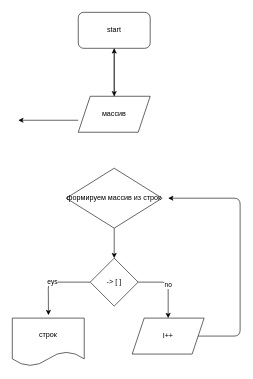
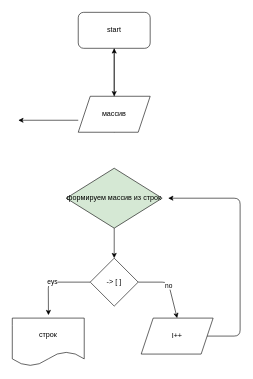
node "формируем массив из строк": fillcolor #ffffff -> #d5e8d4
node "I++": moved (168, 336) -> (177, 336)
